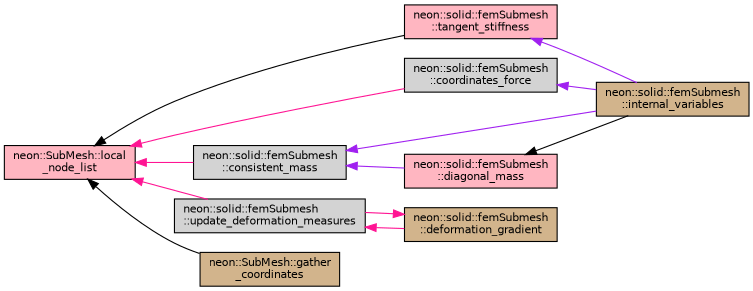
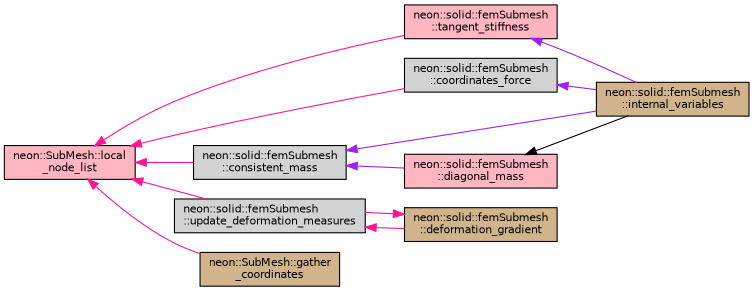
edge "neon::solid::femSubmesh ::tangent_stiffness" -> "neon::SubMesh::local _node_list": color black -> deeppink
edge "neon::SubMesh::gather _coordinates" -> "neon::SubMesh::local _node_list": color black -> deeppink
